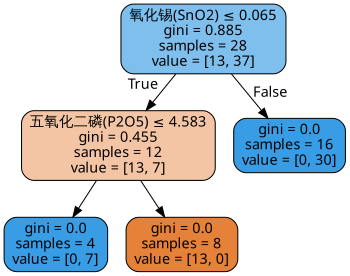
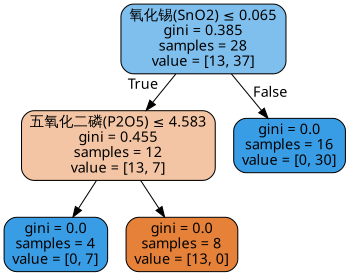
node "氧化锡(SnO2) ≤ 0.065": text "gini = 0.885" -> "gini = 0.385"
